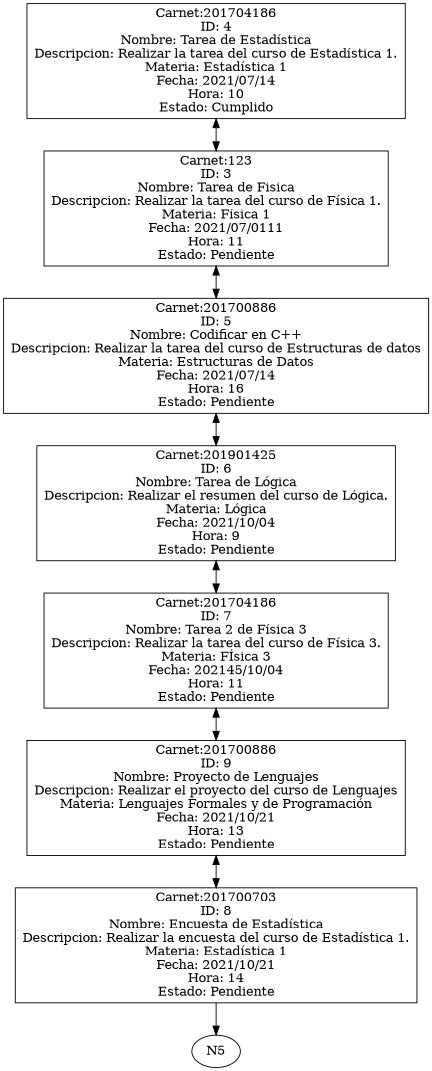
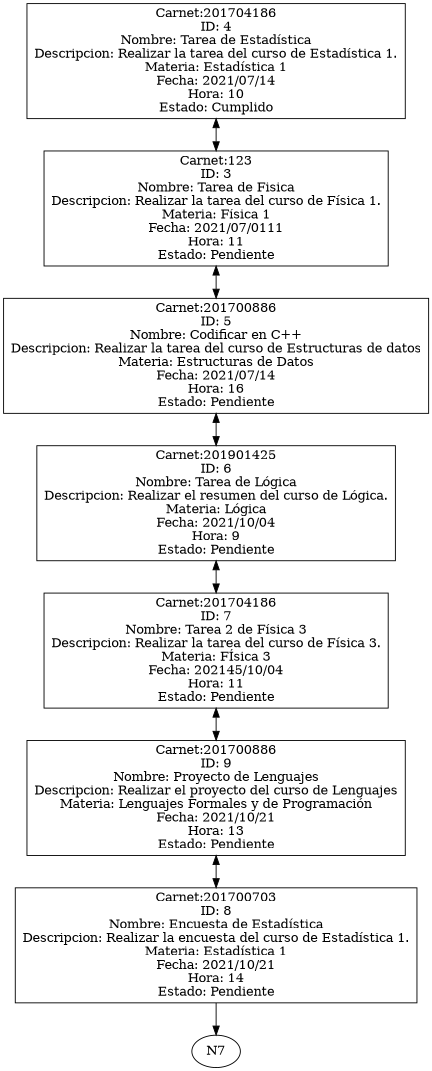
node "N5": label "N5" -> "N7"
